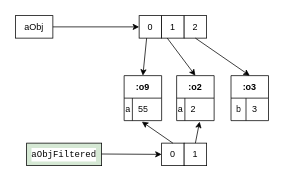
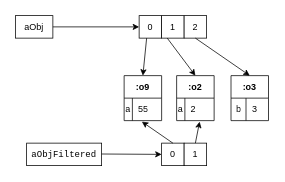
node "aObjFiltered": fillcolor #d5e8d4 -> #ffffff
